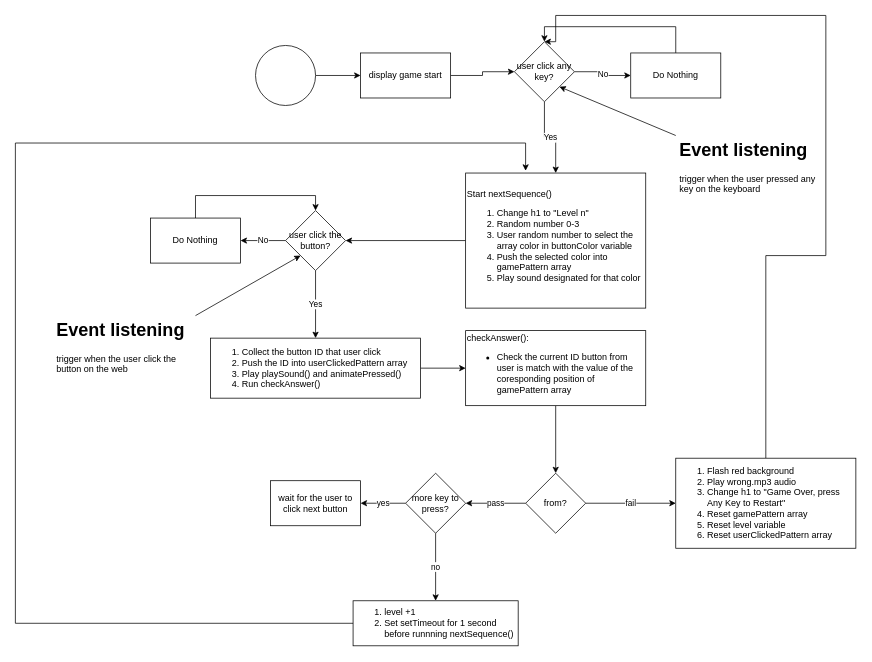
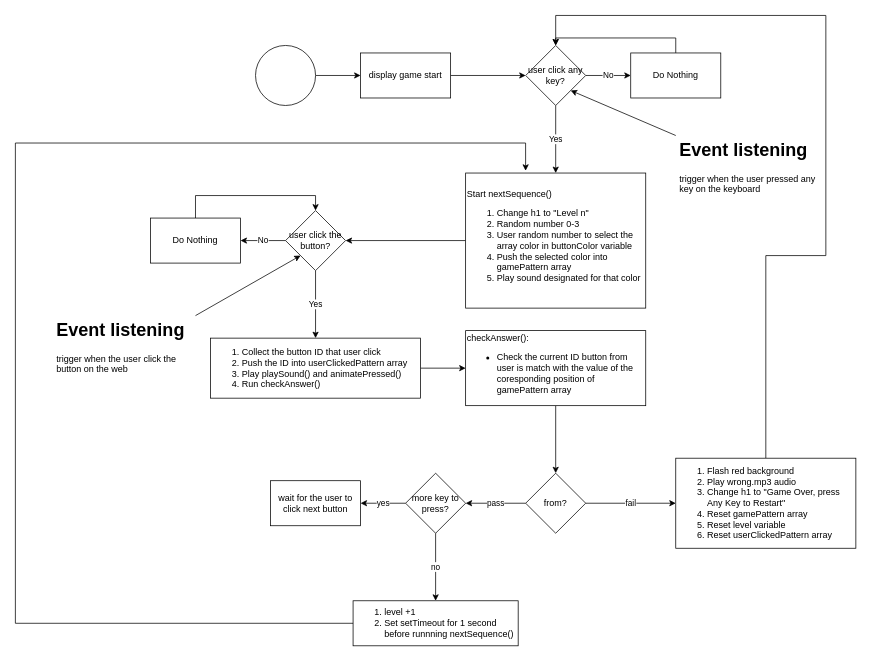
node "user click any key?": moved (544, 72) -> (555, 75)
